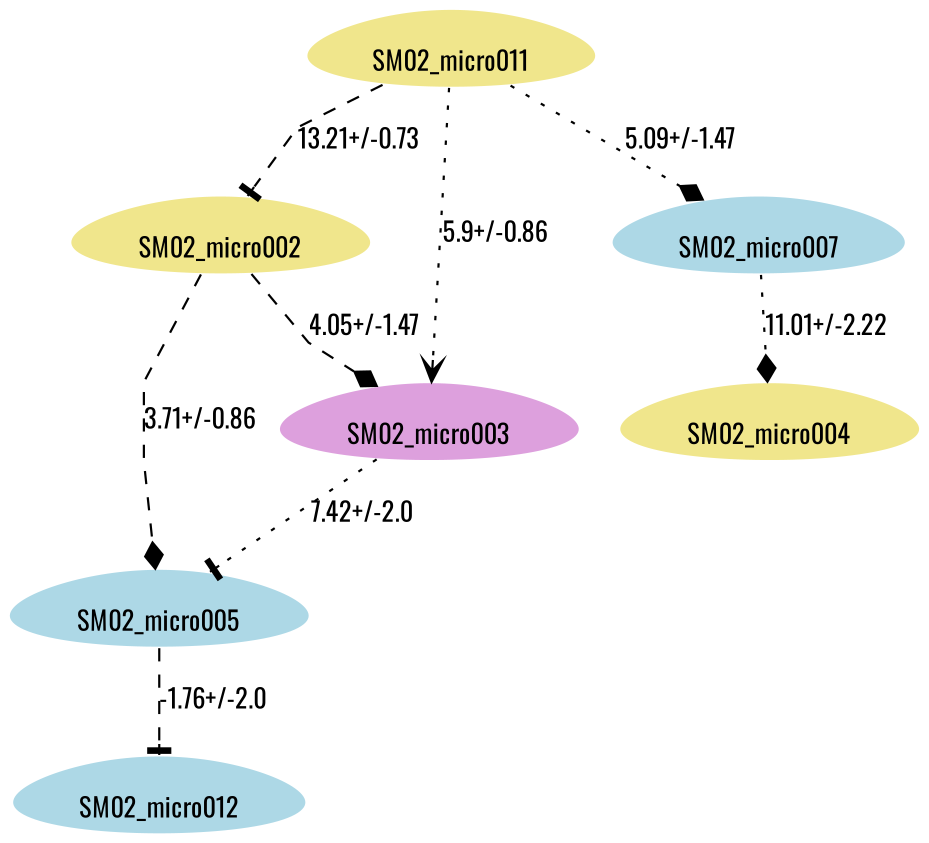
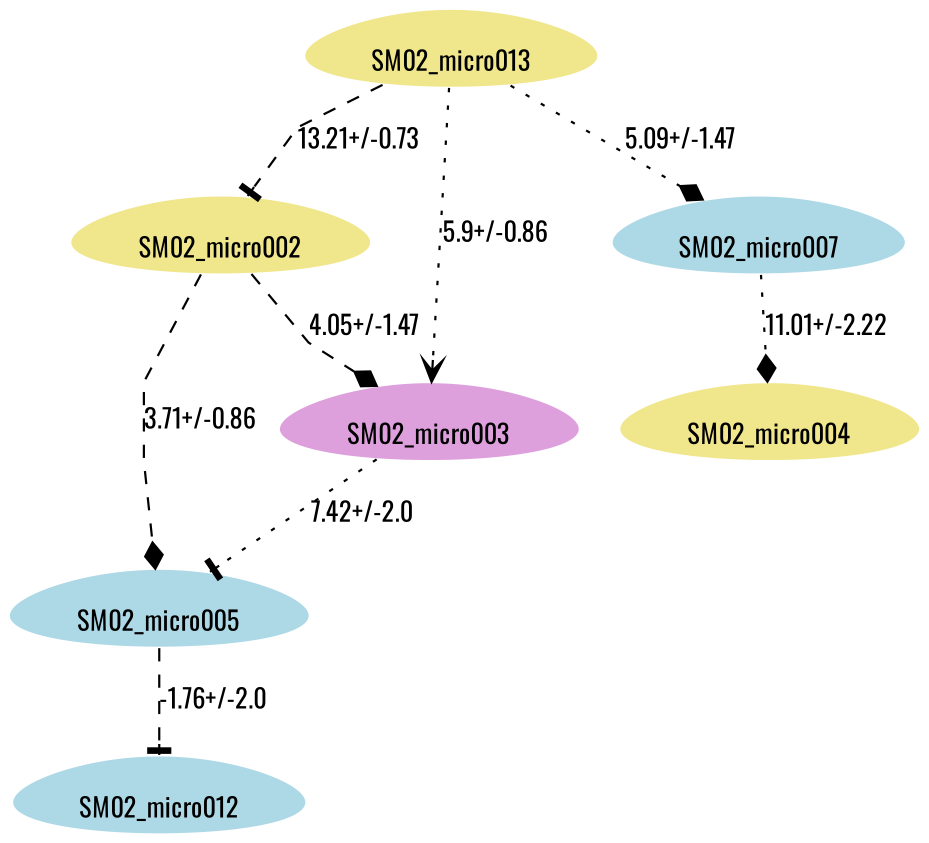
node "SM02_micro011": label "SM02_micro011" -> "SM02_micro013"
